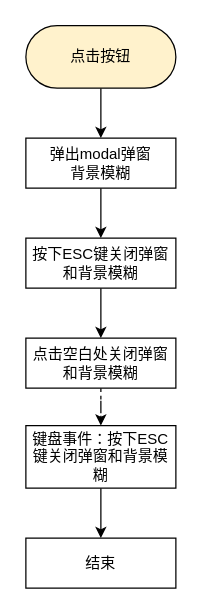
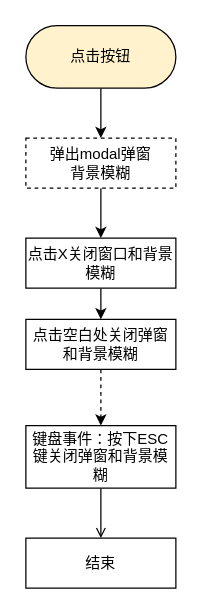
node "弹出modal弹窗 背景模糊": style solid -> dashed
node "按下ESC键关闭弹窗和背景模糊": label "按下ESC键关闭弹窗和背景模糊" -> "点击X关闭窗口和背景模糊"
node "点击空白处关闭弹窗和背景模糊": moved (101, 363) -> (101, 344)
edge "键盘事件：按下ESC键关闭弹窗和背景模糊" -> "结束": arrowhead classic -> open
